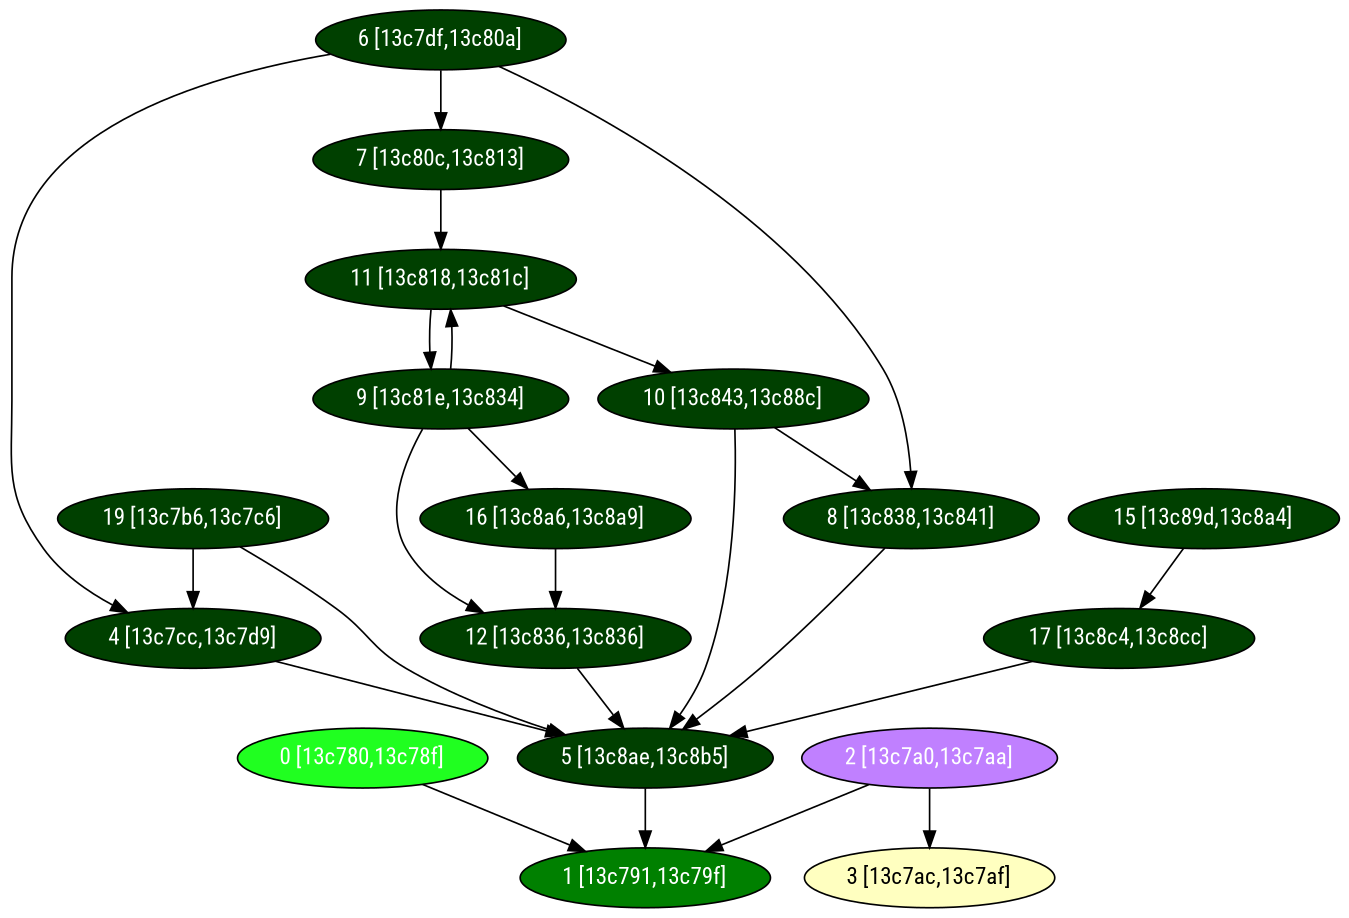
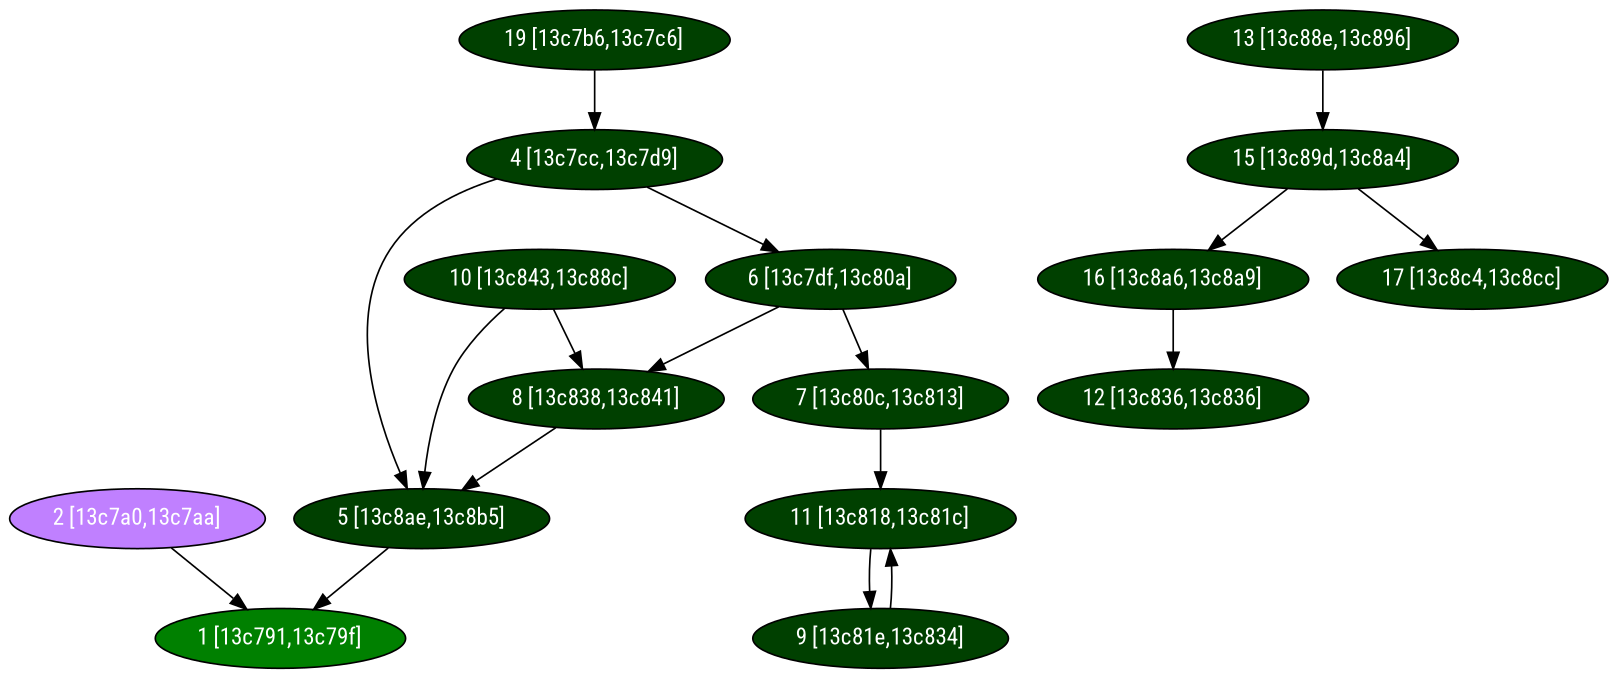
node "13 [13c88e,13c896]": added
edge "6 [13c7df,13c80a]" -> "4 [13c7cc,13c7d9]": reversed
edge "11 [13c818,13c81c]" -> "10 [13c843,13c88c]": removed
edge "9 [13c81e,13c834]" -> "16 [13c8a6,13c8a9]": now "15 [13c89d,13c8a4]" -> "16 [13c8a6,13c8a9]"
edge "9 [13c81e,13c834]" -> "12 [13c836,13c836]": removed
edge "19 [13c7b6,13c7c6]" -> "5 [13c8ae,13c8b5]": removed
edge "12 [13c836,13c836]" -> "5 [13c8ae,13c8b5]": removed
edge "17 [13c8c4,13c8cc]" -> "5 [13c8ae,13c8b5]": removed
node "0 [13c780,13c78f]": removed
node "3 [13c7ac,13c7af]": removed
